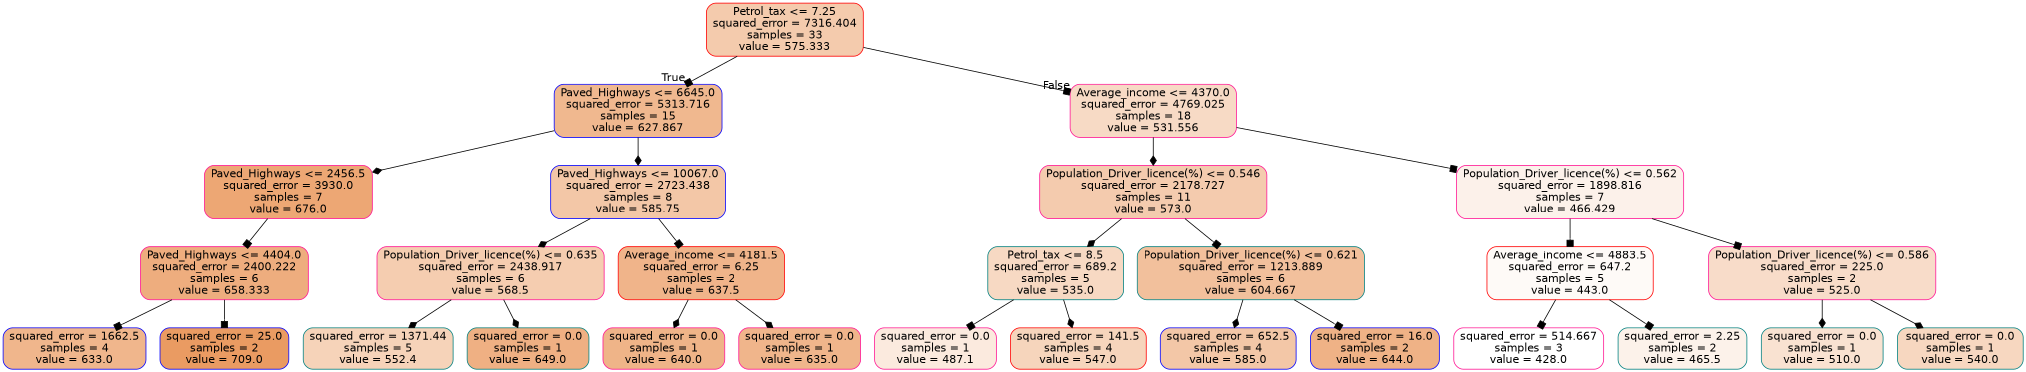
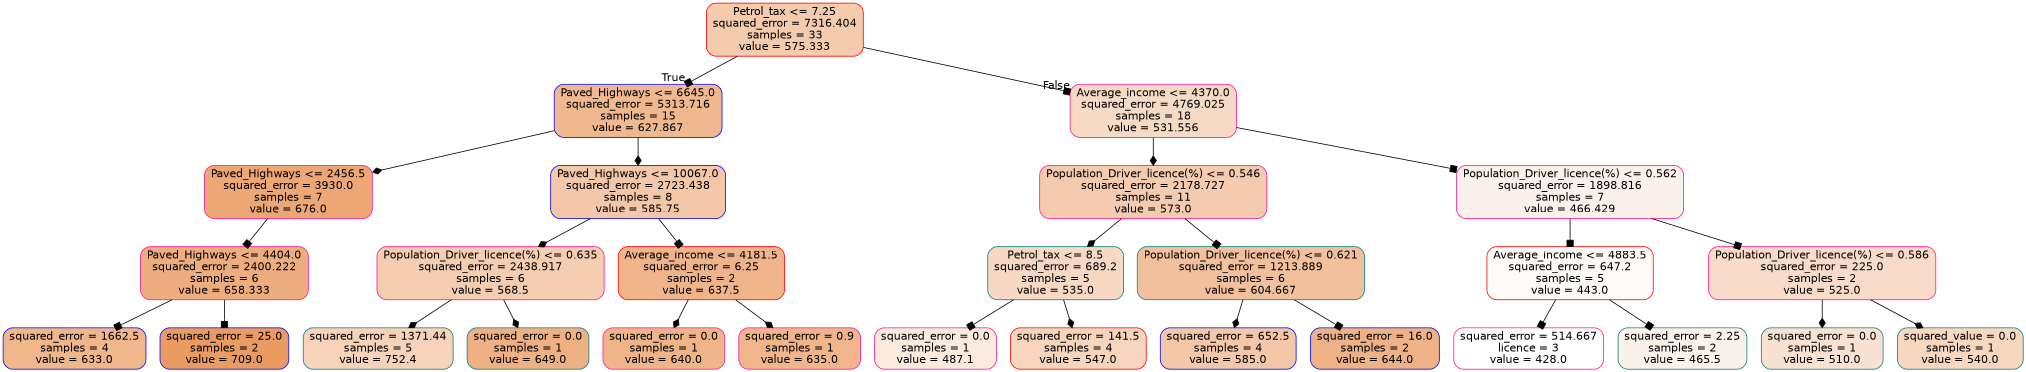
node "squared_error = 1371.44 samples = 5 value = 552.4": label "squared_error = 1371.44 samples = 5 value = 552.4" -> "squared_error = 1371.44 samples = 5 value = 752.4"
node "squared_error = 0.0 samples = 1 value = 635.0": label "squared_error = 0.0 samples = 1 value = 635.0" -> "squared_error = 0.9 samples = 1 value = 635.0"
node "squared_error = 514.667 samples = 3 value = 428.0": label "squared_error = 514.667 samples = 3 value = 428.0" -> "squared_error = 514.667 licence = 3 value = 428.0"
node "squared_error = 0.0 samples = 1 value = 540.0": label "squared_error = 0.0 samples = 1 value = 540.0" -> "squared_value = 0.0 samples = 1 value = 540.0"
